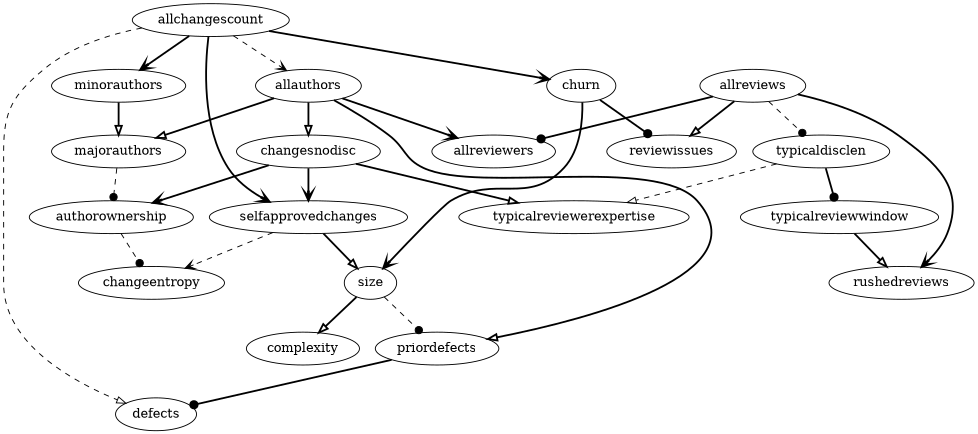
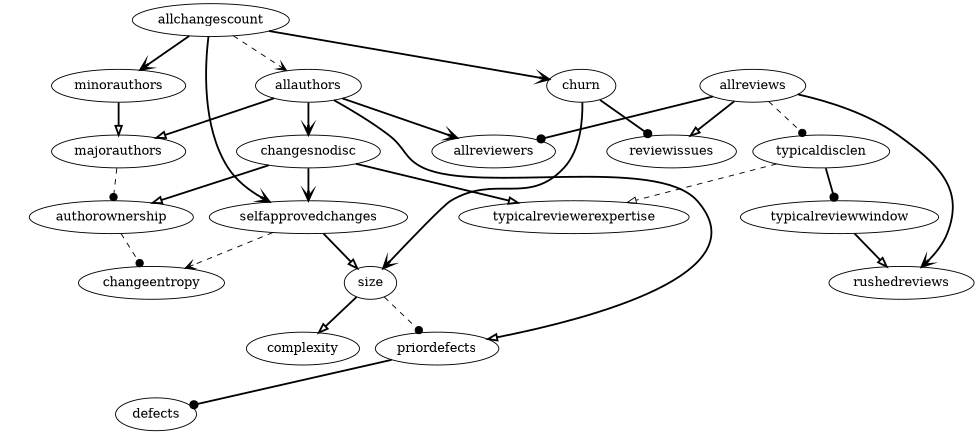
edge "allauthors" -> "changesnodisc": arrowhead onormal -> vee
edge "changesnodisc" -> "authorownership": arrowhead vee -> onormal
edge "allchangescount" -> "defects": removed
